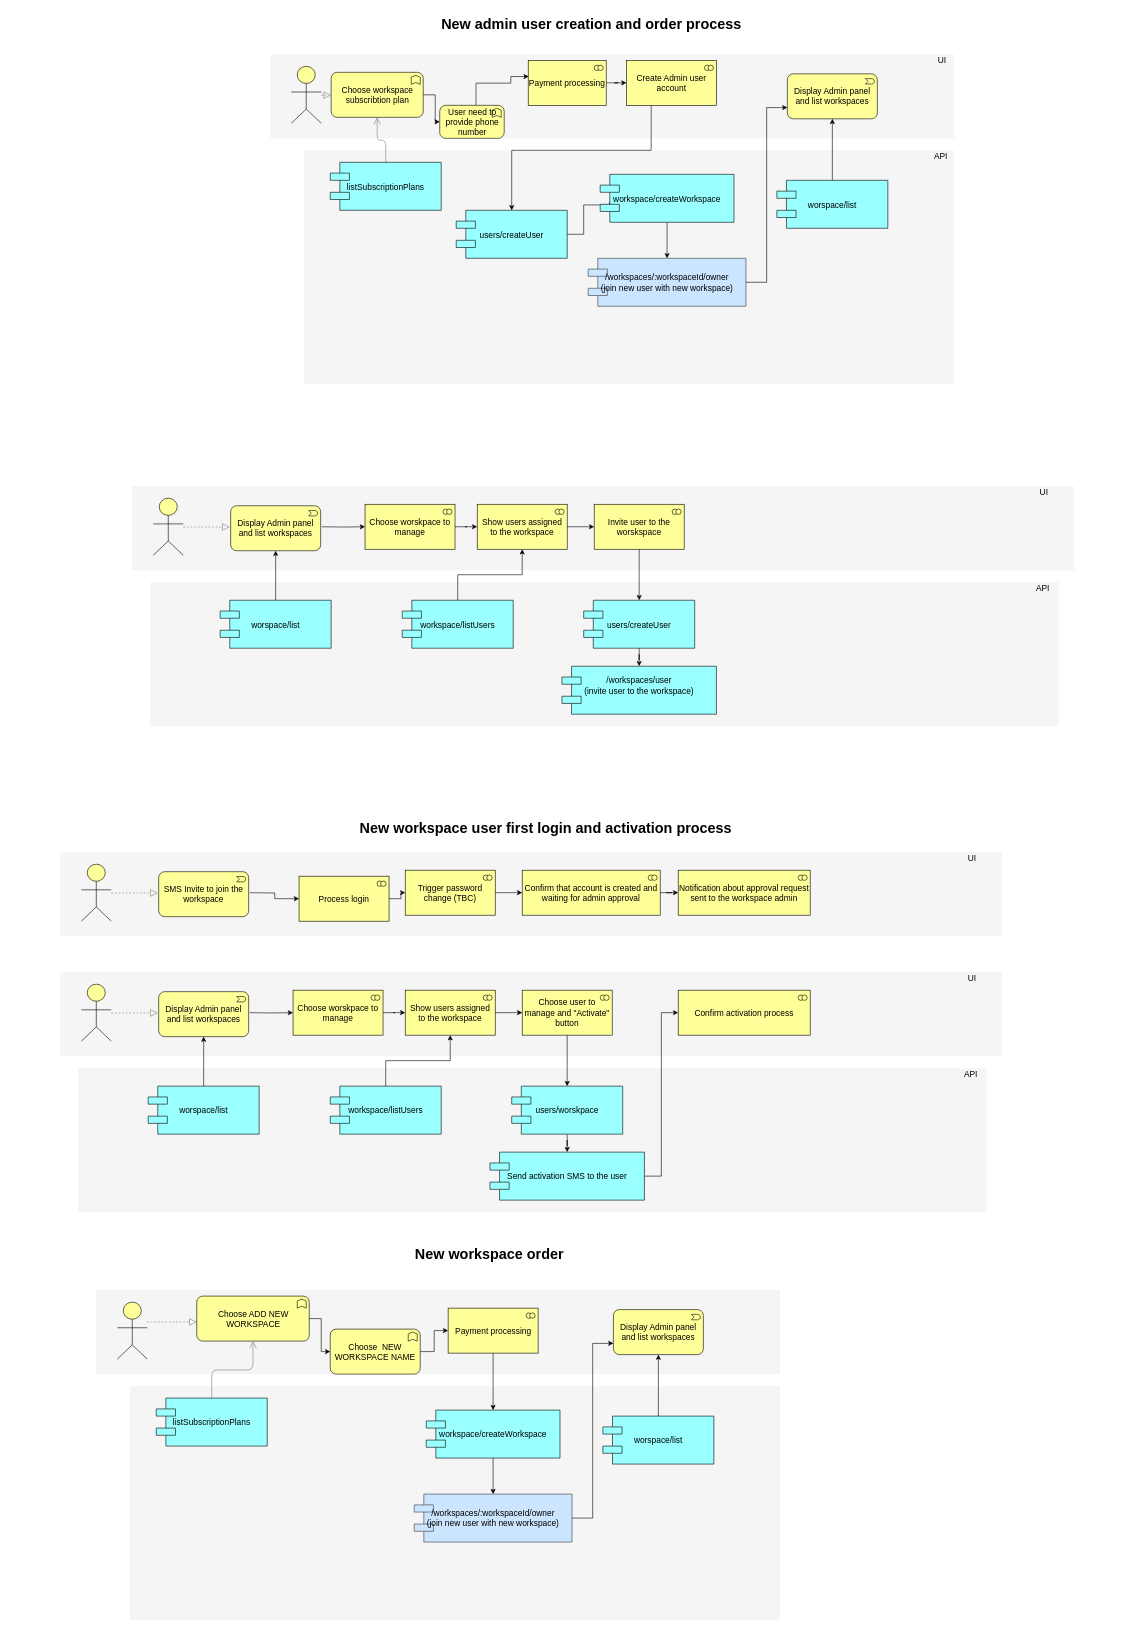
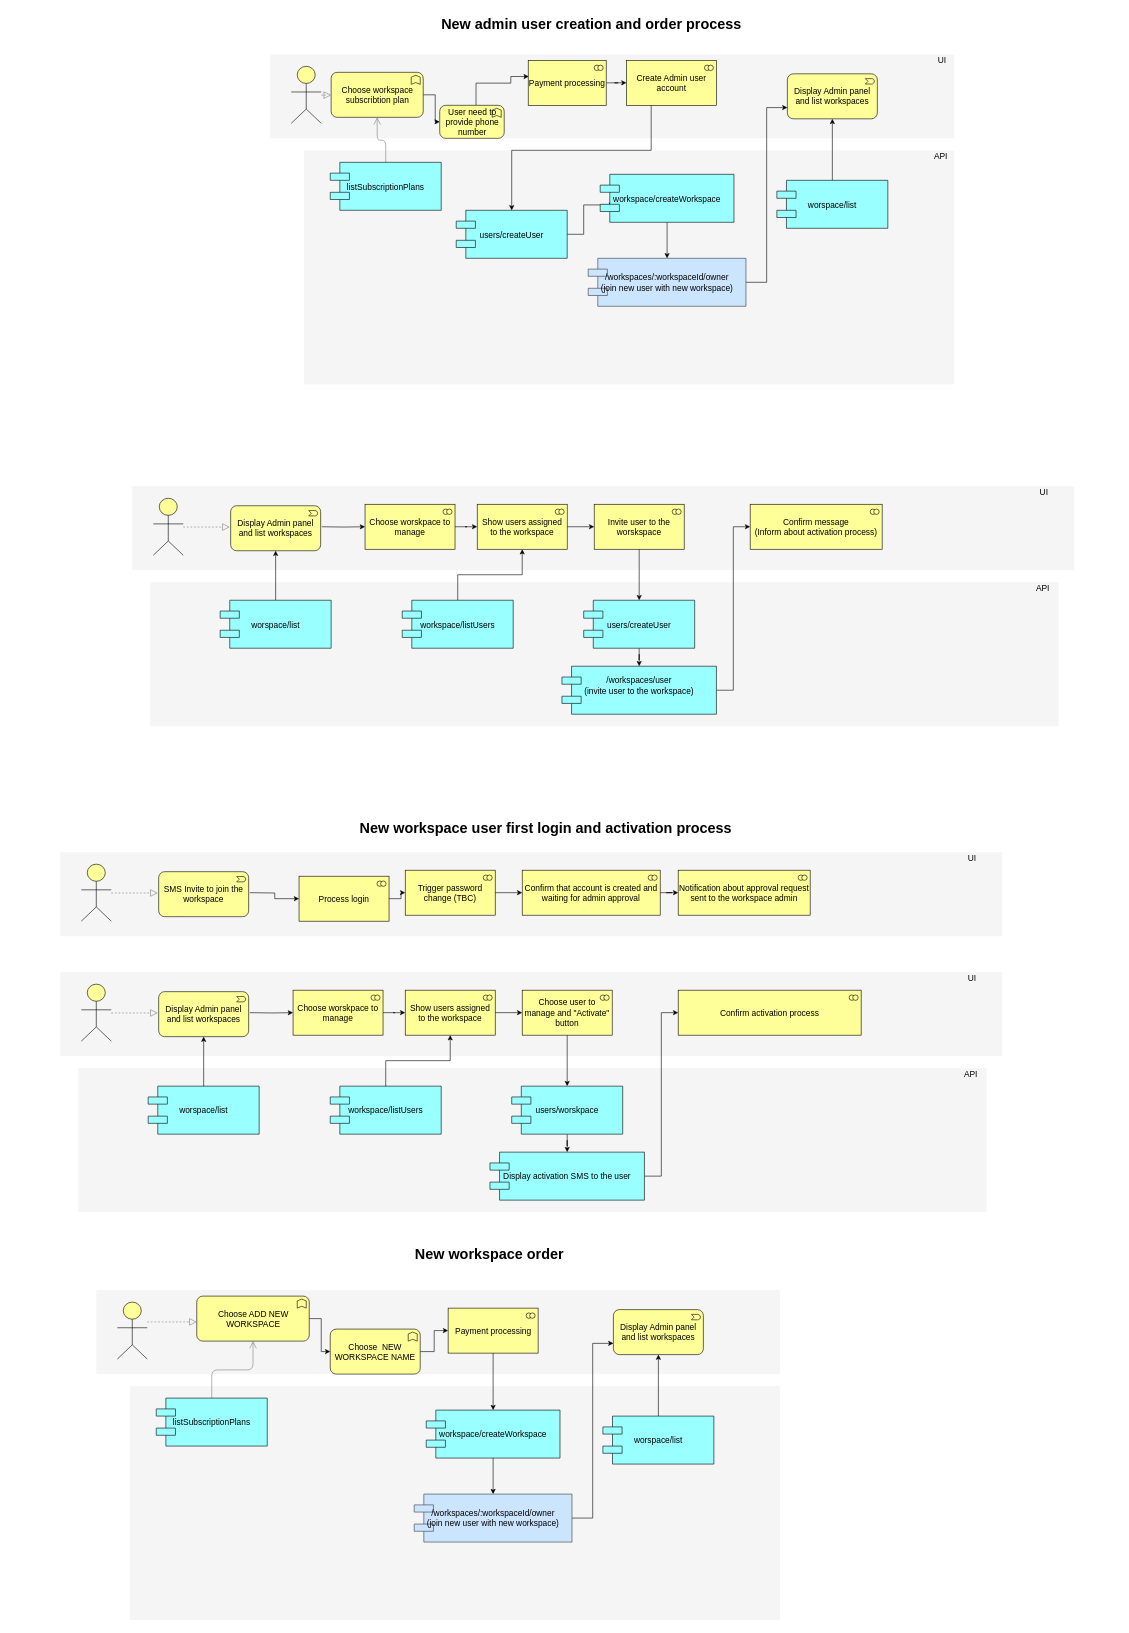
node "Confirm message (Inform about activation process)": added
edge "/workspaces/user (invite user to the workspace)" -> "Confirm message (Inform about activation process)": added
node "Confirm activation process": size 132x45 -> 183x45
node "Send activation SMS to the user": label "Send activation SMS to the user" -> "Display activation SMS to the user"
